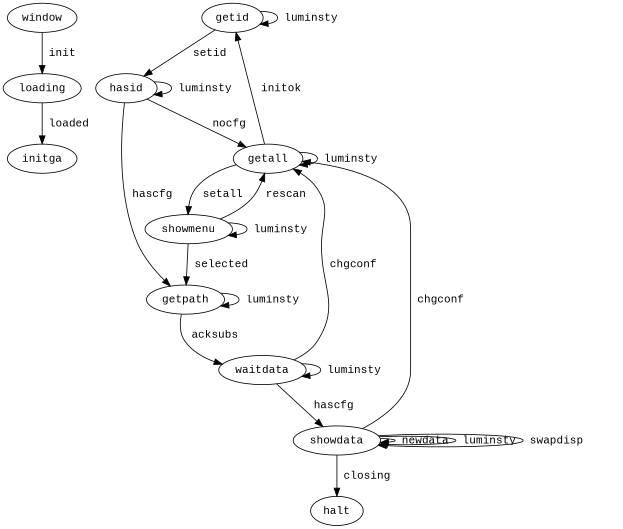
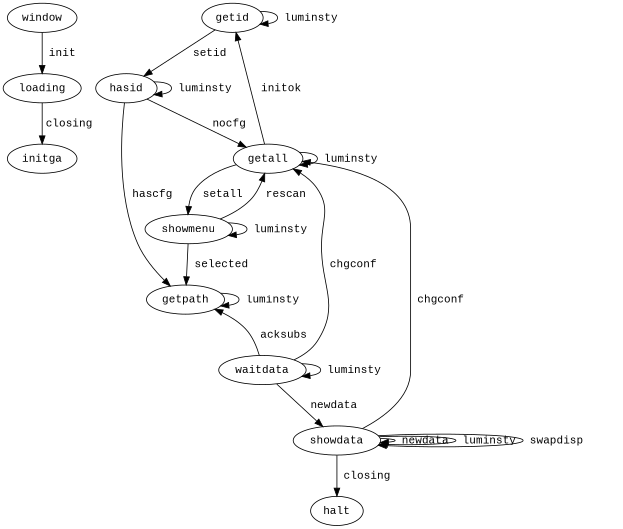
edge "loading" -> "initga": label " loaded " -> " closing "
edge "getpath" -> "waitdata": reversed
edge "waitdata" -> "showdata": label " hascfg " -> " newdata "
